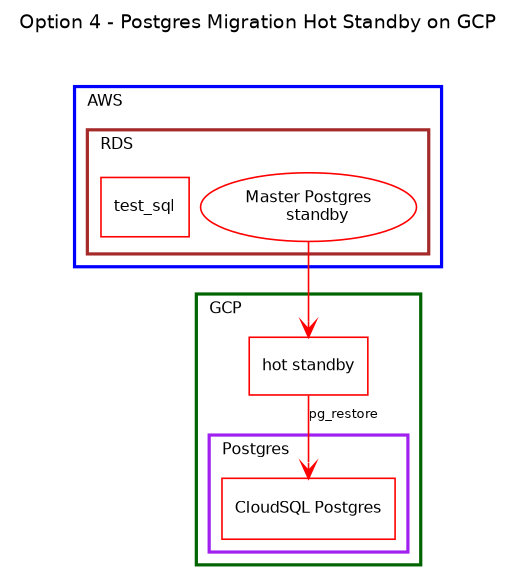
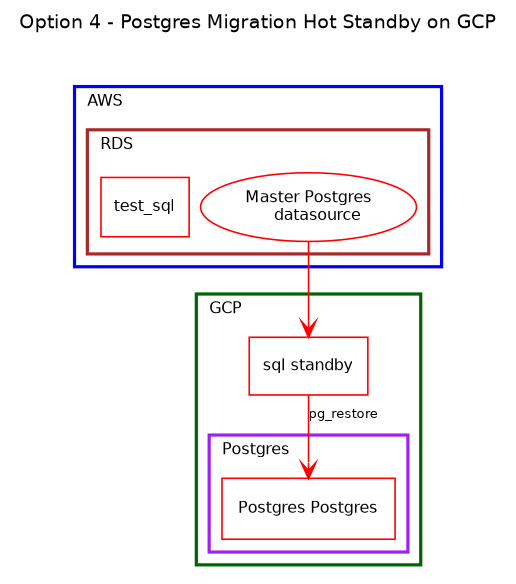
node "Master Postgres standby": label "Master Postgres standby" -> "Master Postgres datasource"
node "hot standby": label "hot standby" -> "sql standby"
node "CloudSQL Postgres": label "CloudSQL Postgres" -> "Postgres Postgres"
